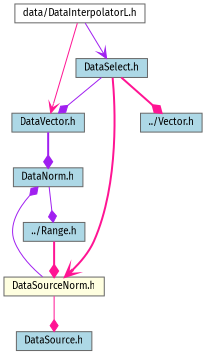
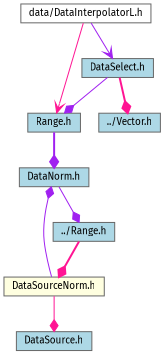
node "DataVector.h": label "DataVector.h" -> "Range.h"
edge "DataSelect.h" -> "DataSourceNorm.h": removed
